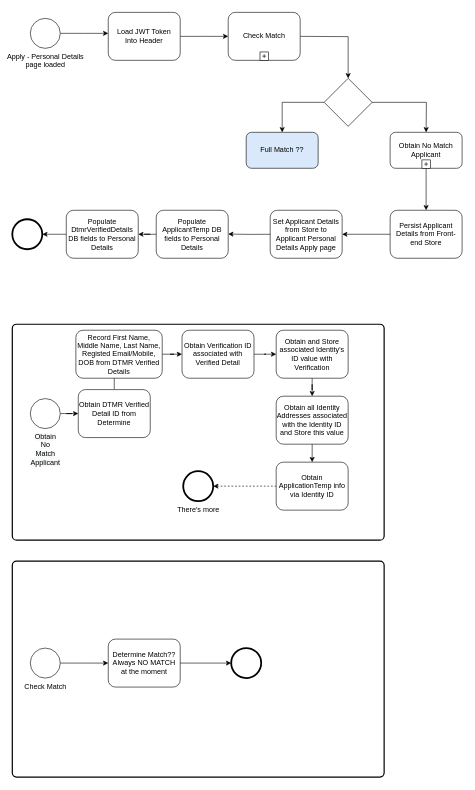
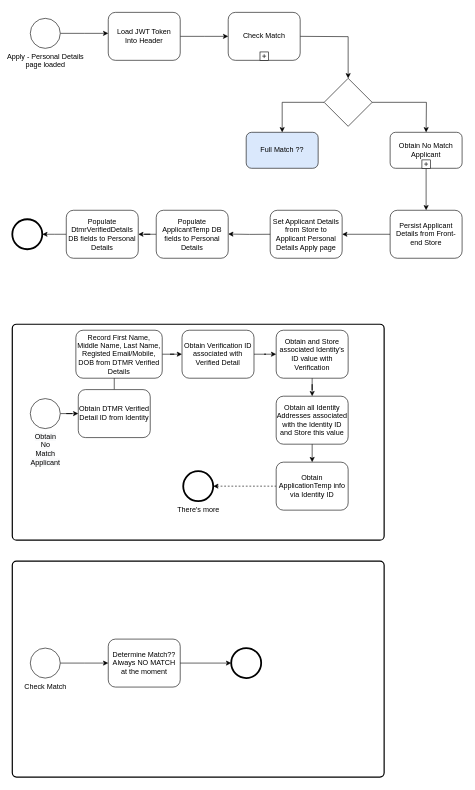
node "Obtain DTMR Verified Detail ID from Determine": label "Obtain DTMR Verified Detail ID from Determine" -> "Obtain DTMR Verified Detail ID from Identity"
